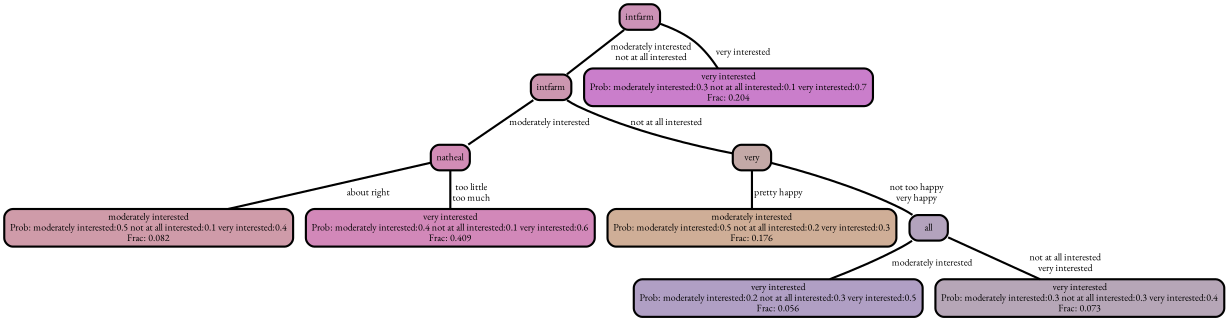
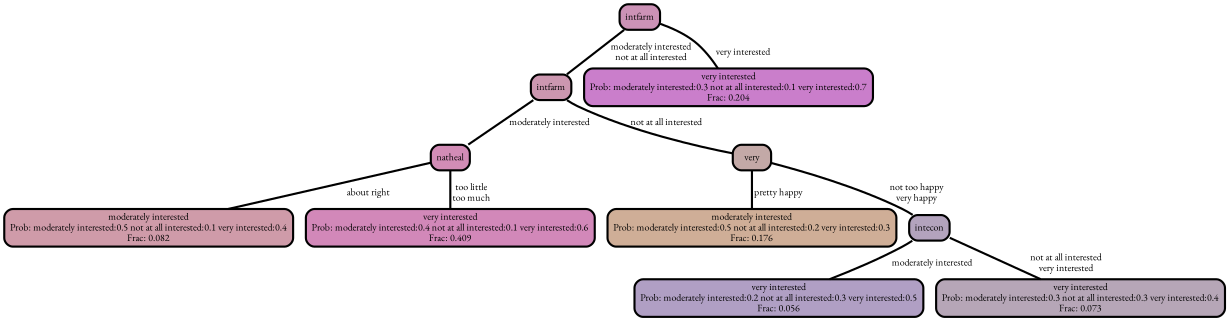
node "all": label "all" -> "intecon"
